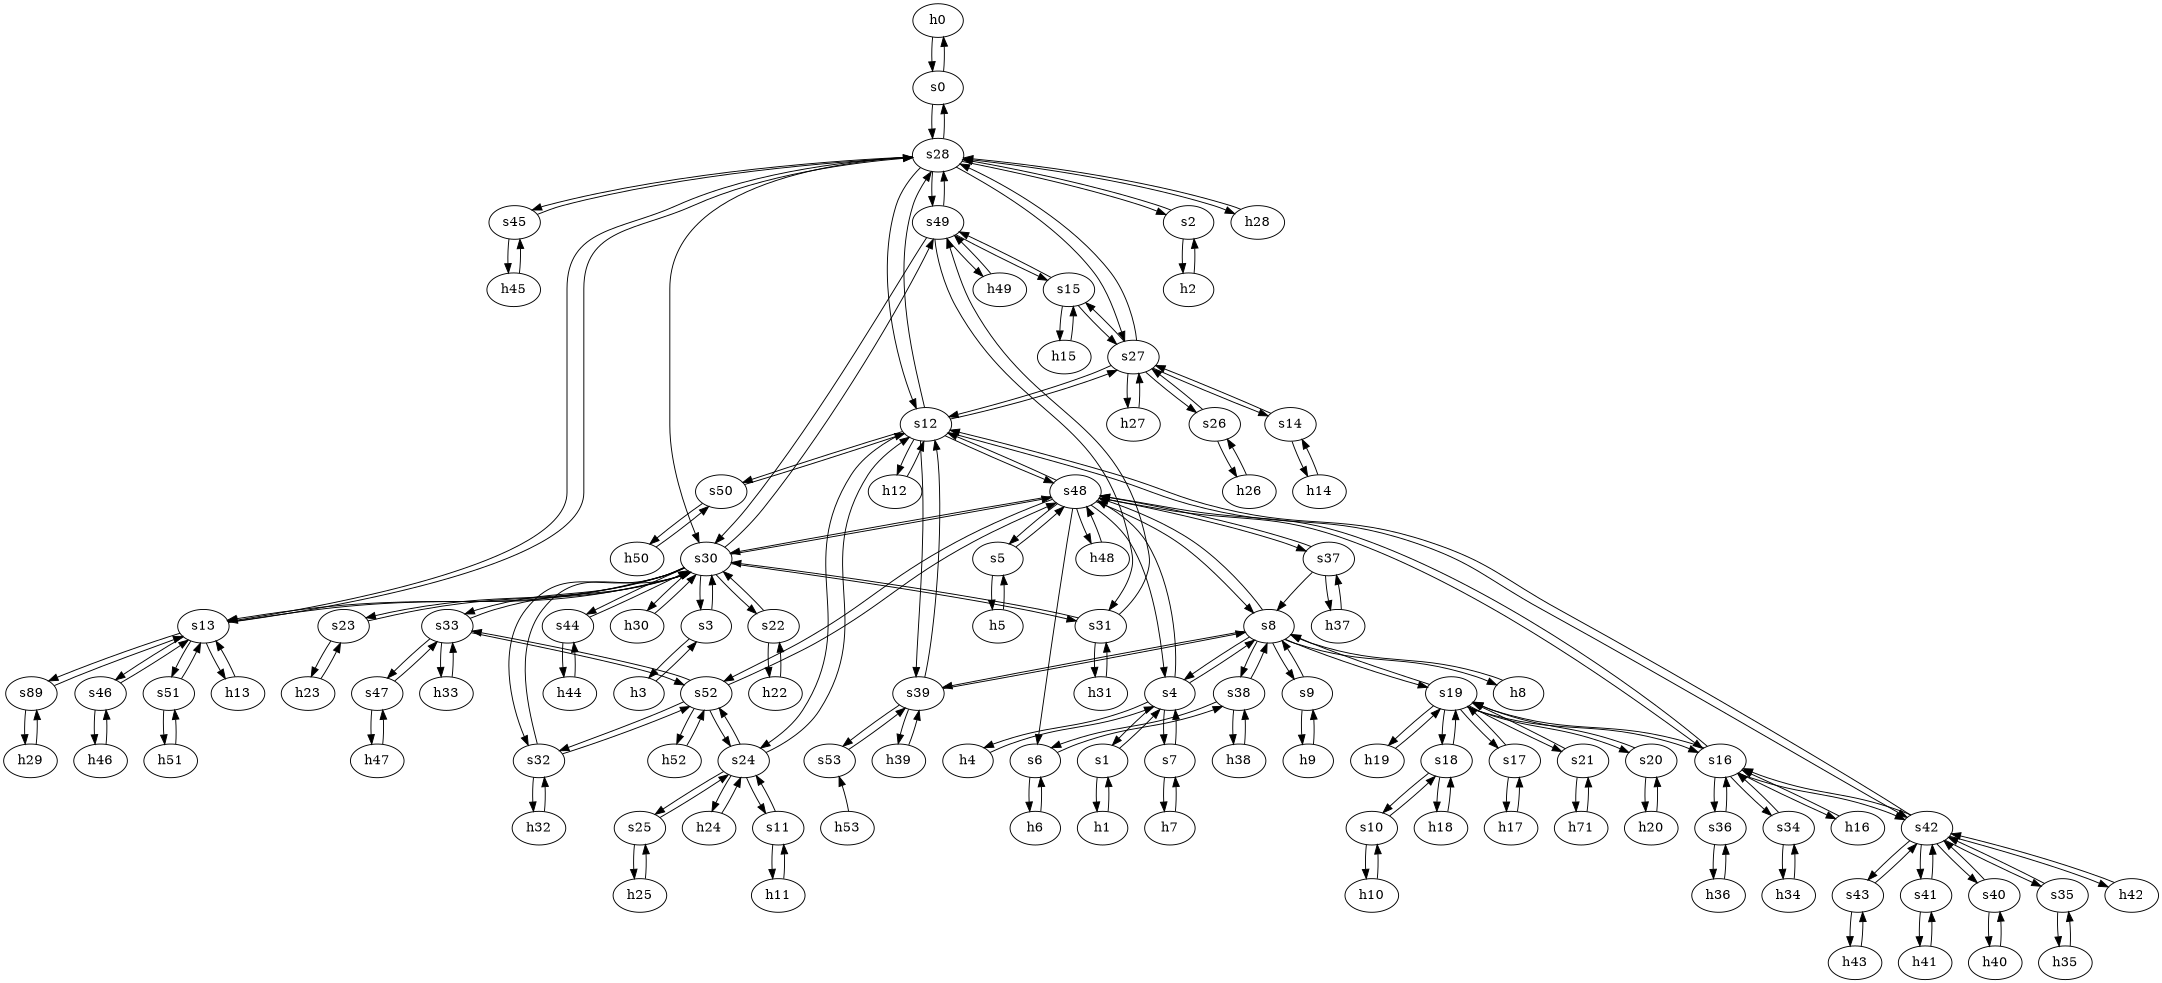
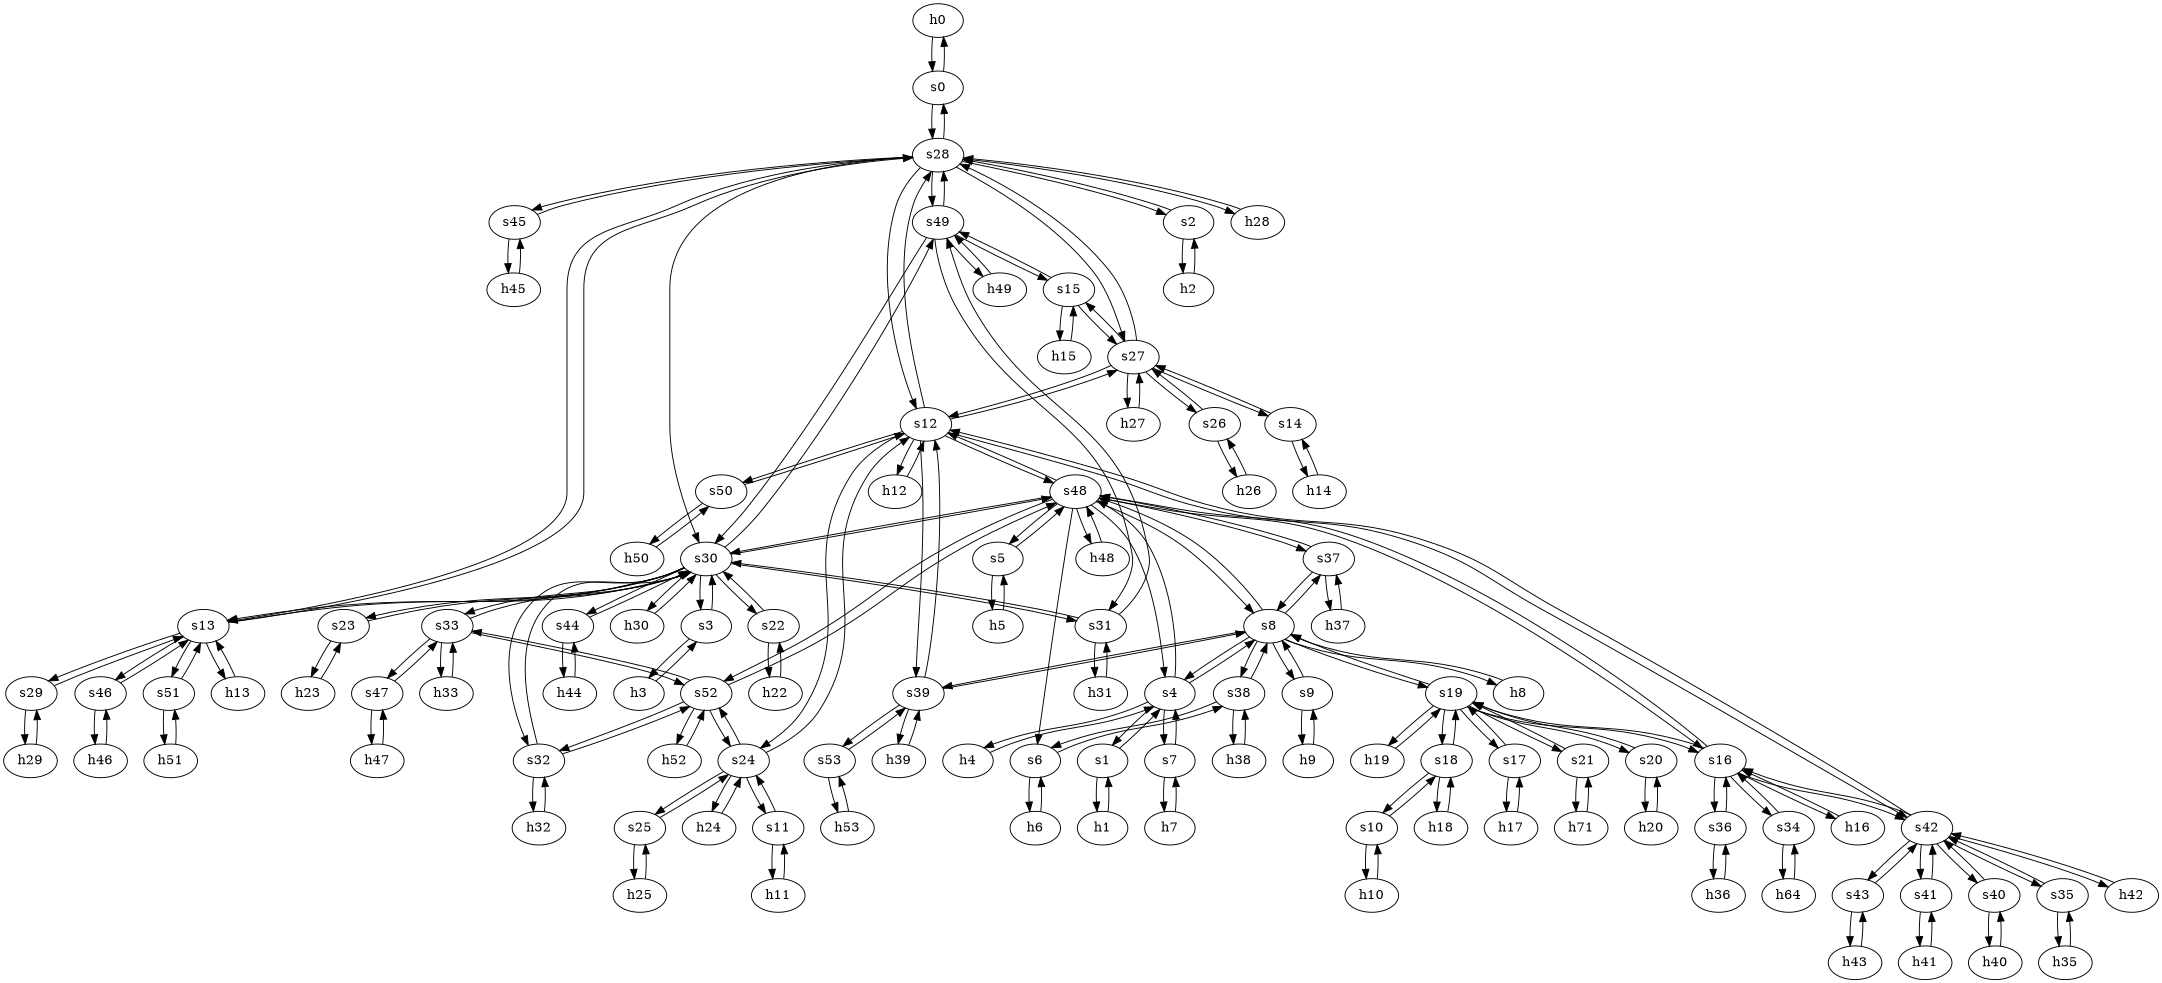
edge "s8" -> "s37": added
node "s89": label "s89" -> "s29"
edge "s53" -> "h53": added
node "h34": label "h34" -> "h64"
